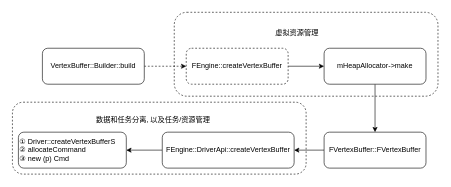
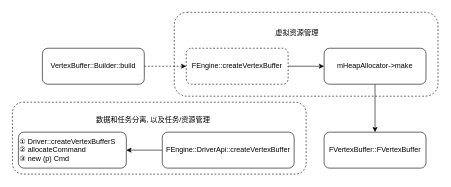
edge "FVertexBuffer::FVertexBuffer" -> "FEngine::DriverApi::createVertexBuffer": removed
